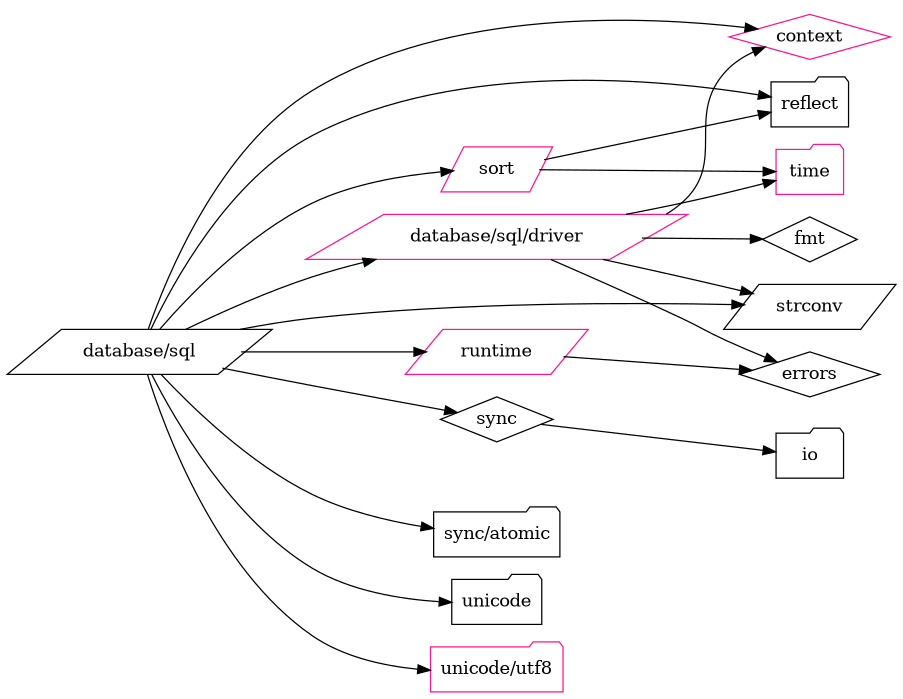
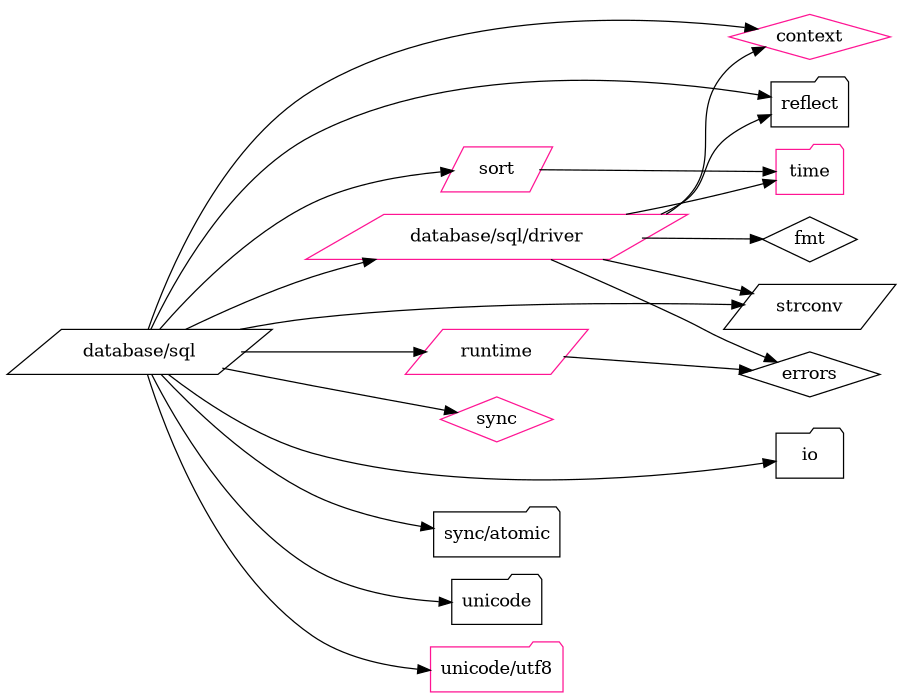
edge "sort" -> "reflect": now "database/sql/driver" -> "reflect"
node "sync": color black -> deeppink
edge "sync" -> "io": now "database/sql" -> "io"
